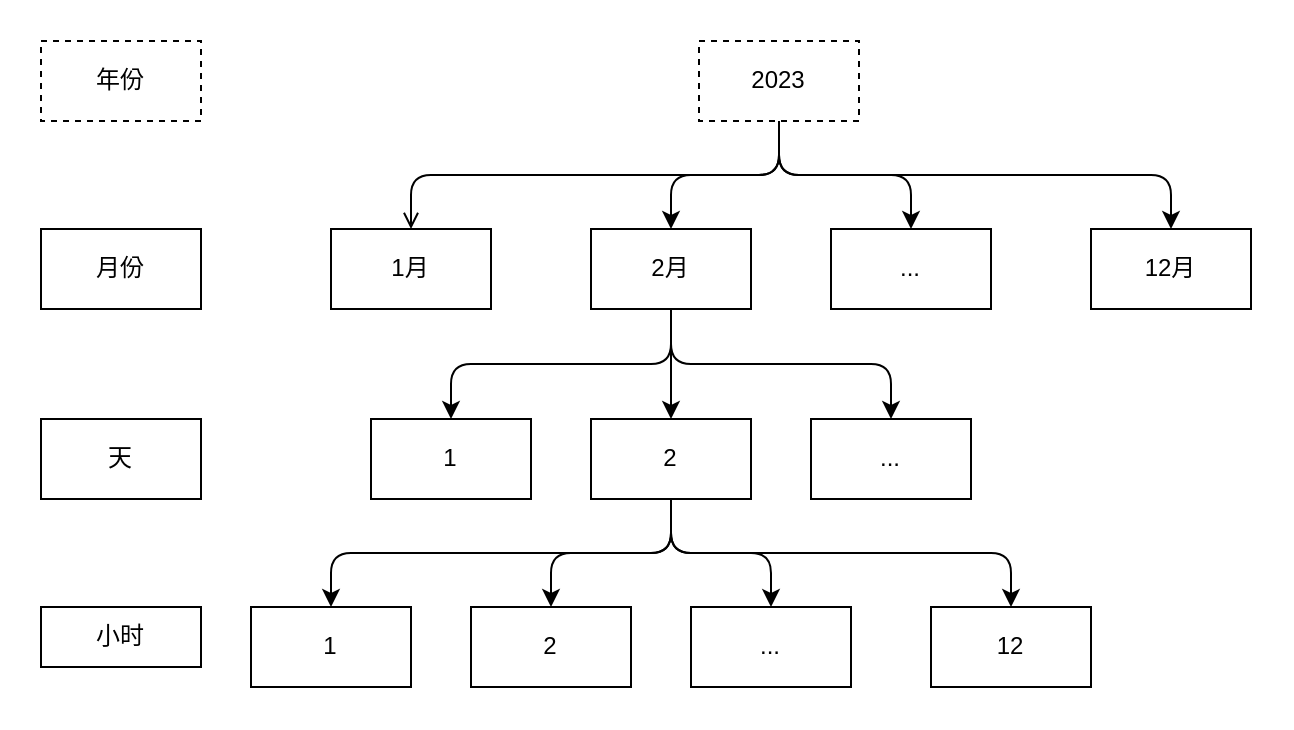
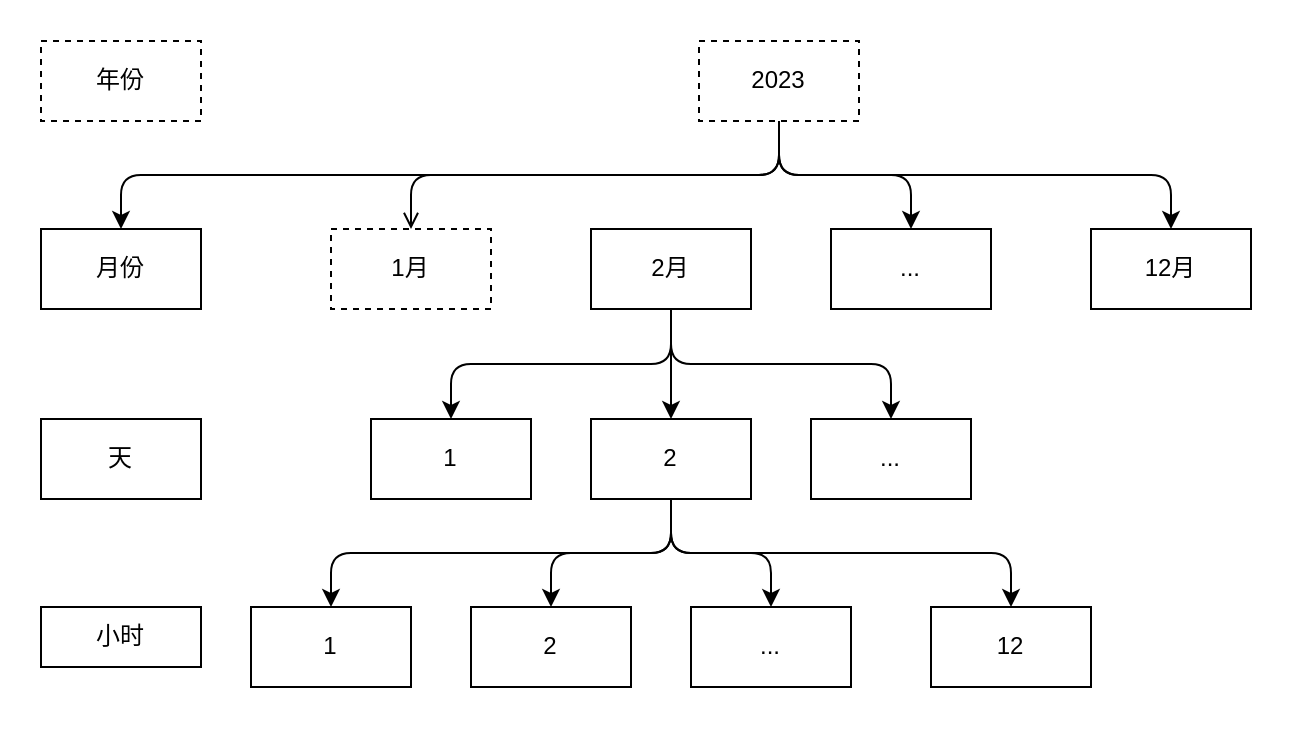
edge "2023" -> "2月": now "2023" -> "月份"
node "1月": style solid -> dashed
